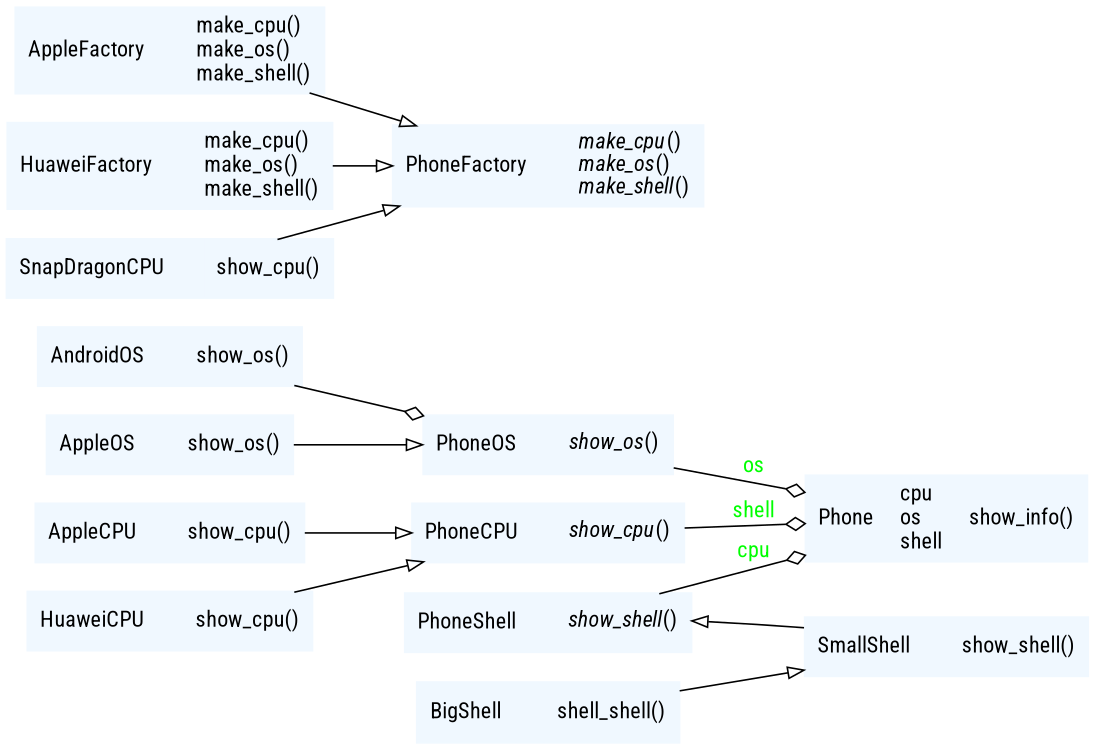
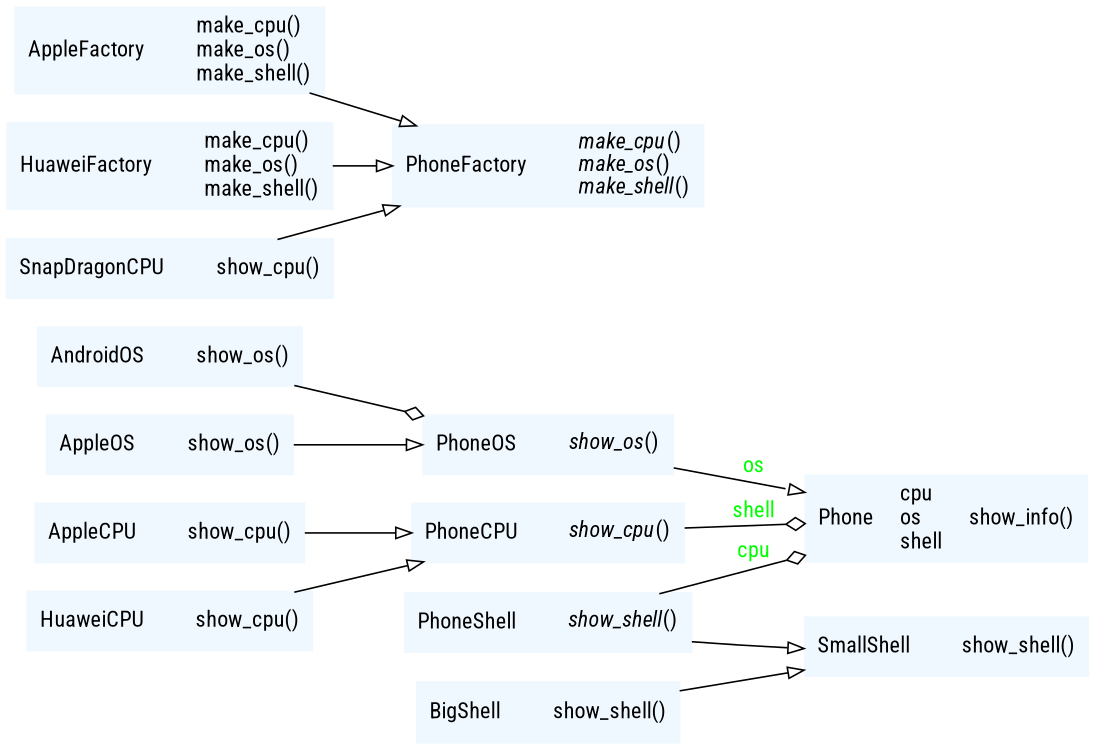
edge "PhoneOS" -> "Phone": arrowhead odiamond -> empty
edge "SmallShell" -> "PhoneShell": reversed
node "BigShell": text "shell_shell()" -> "show_shell()"
